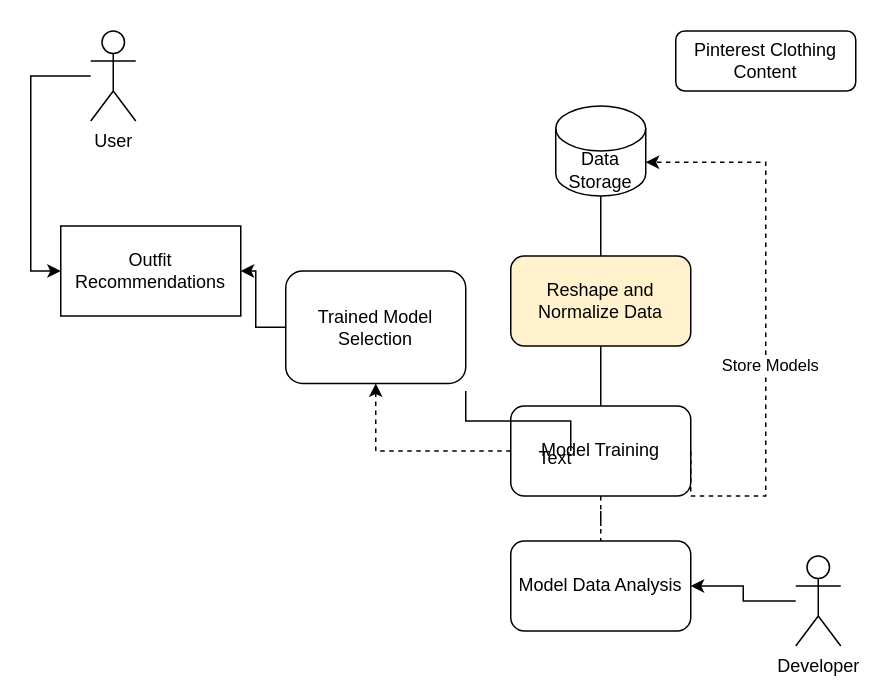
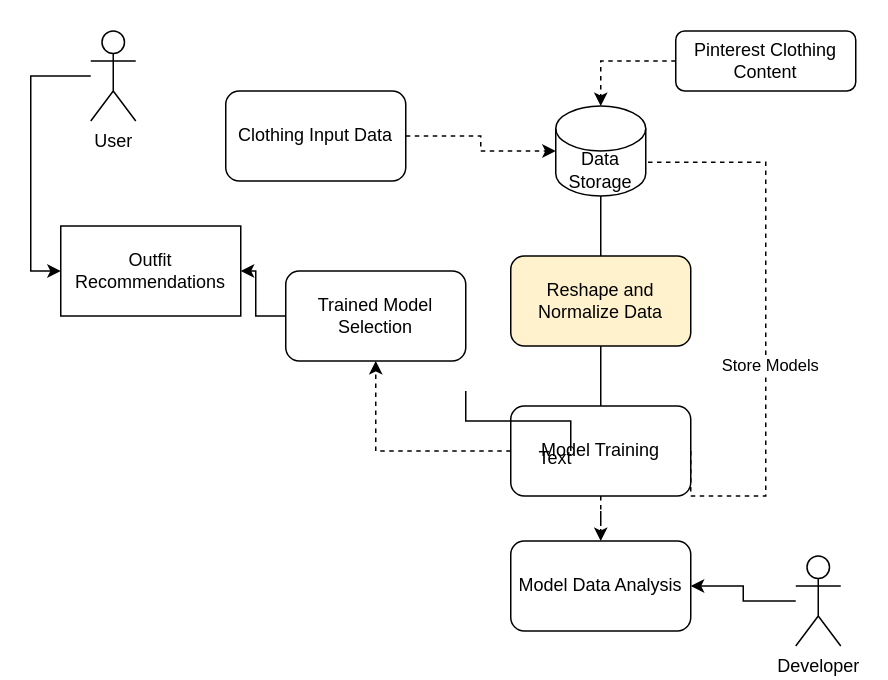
edge "Pinterest Clothing Content" -> "Data Storage": added
node "Clothing Input Data": added
edge "Clothing Input Data" -> "Data Storage": added
edge "Model Training" -> "Data Storage": arrowhead classic -> none
node "Trained Model Selection": size 180x113 -> 180x90
edge "Model Training" -- "Model Data Analysis": arrowhead none -> classic
